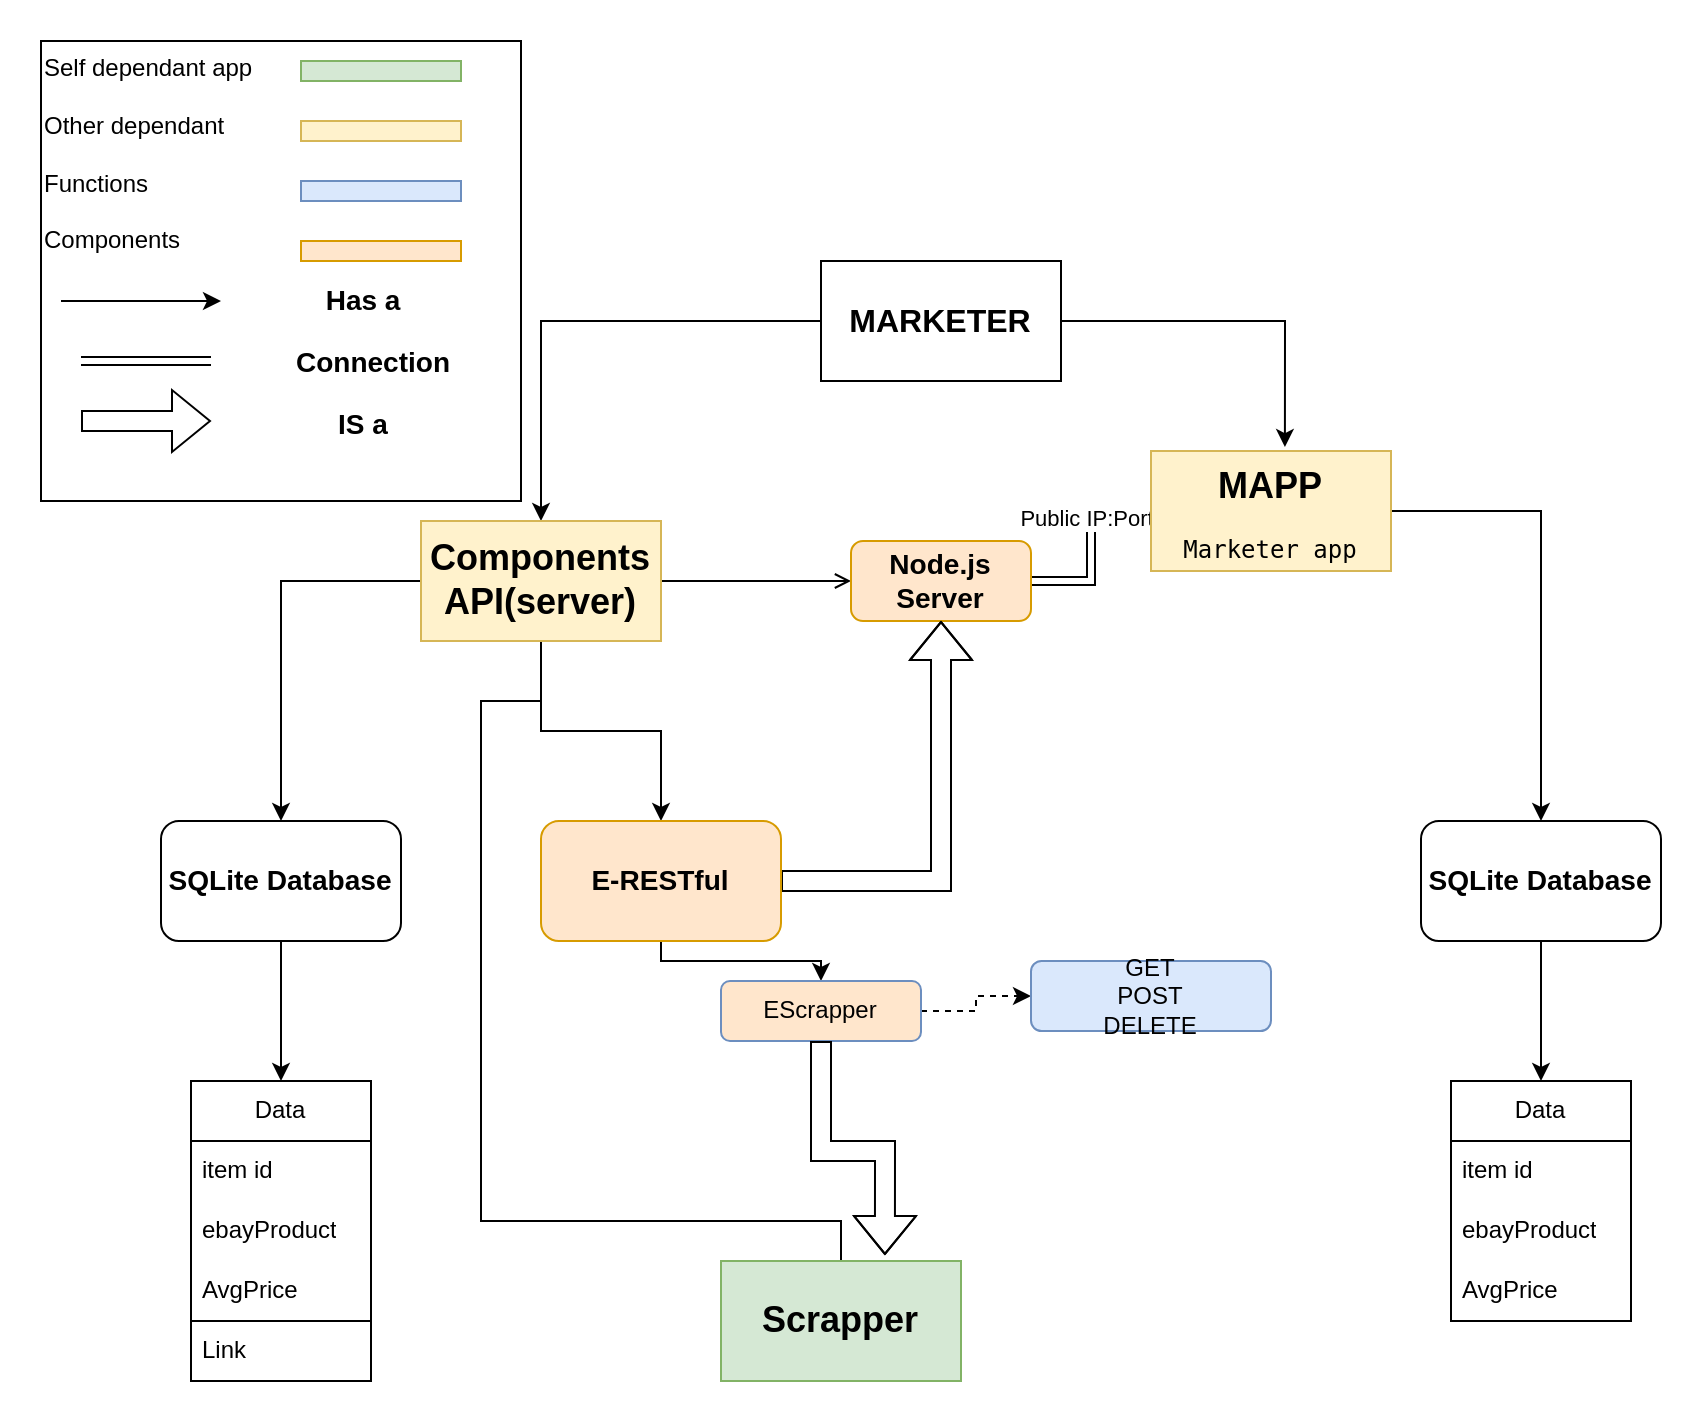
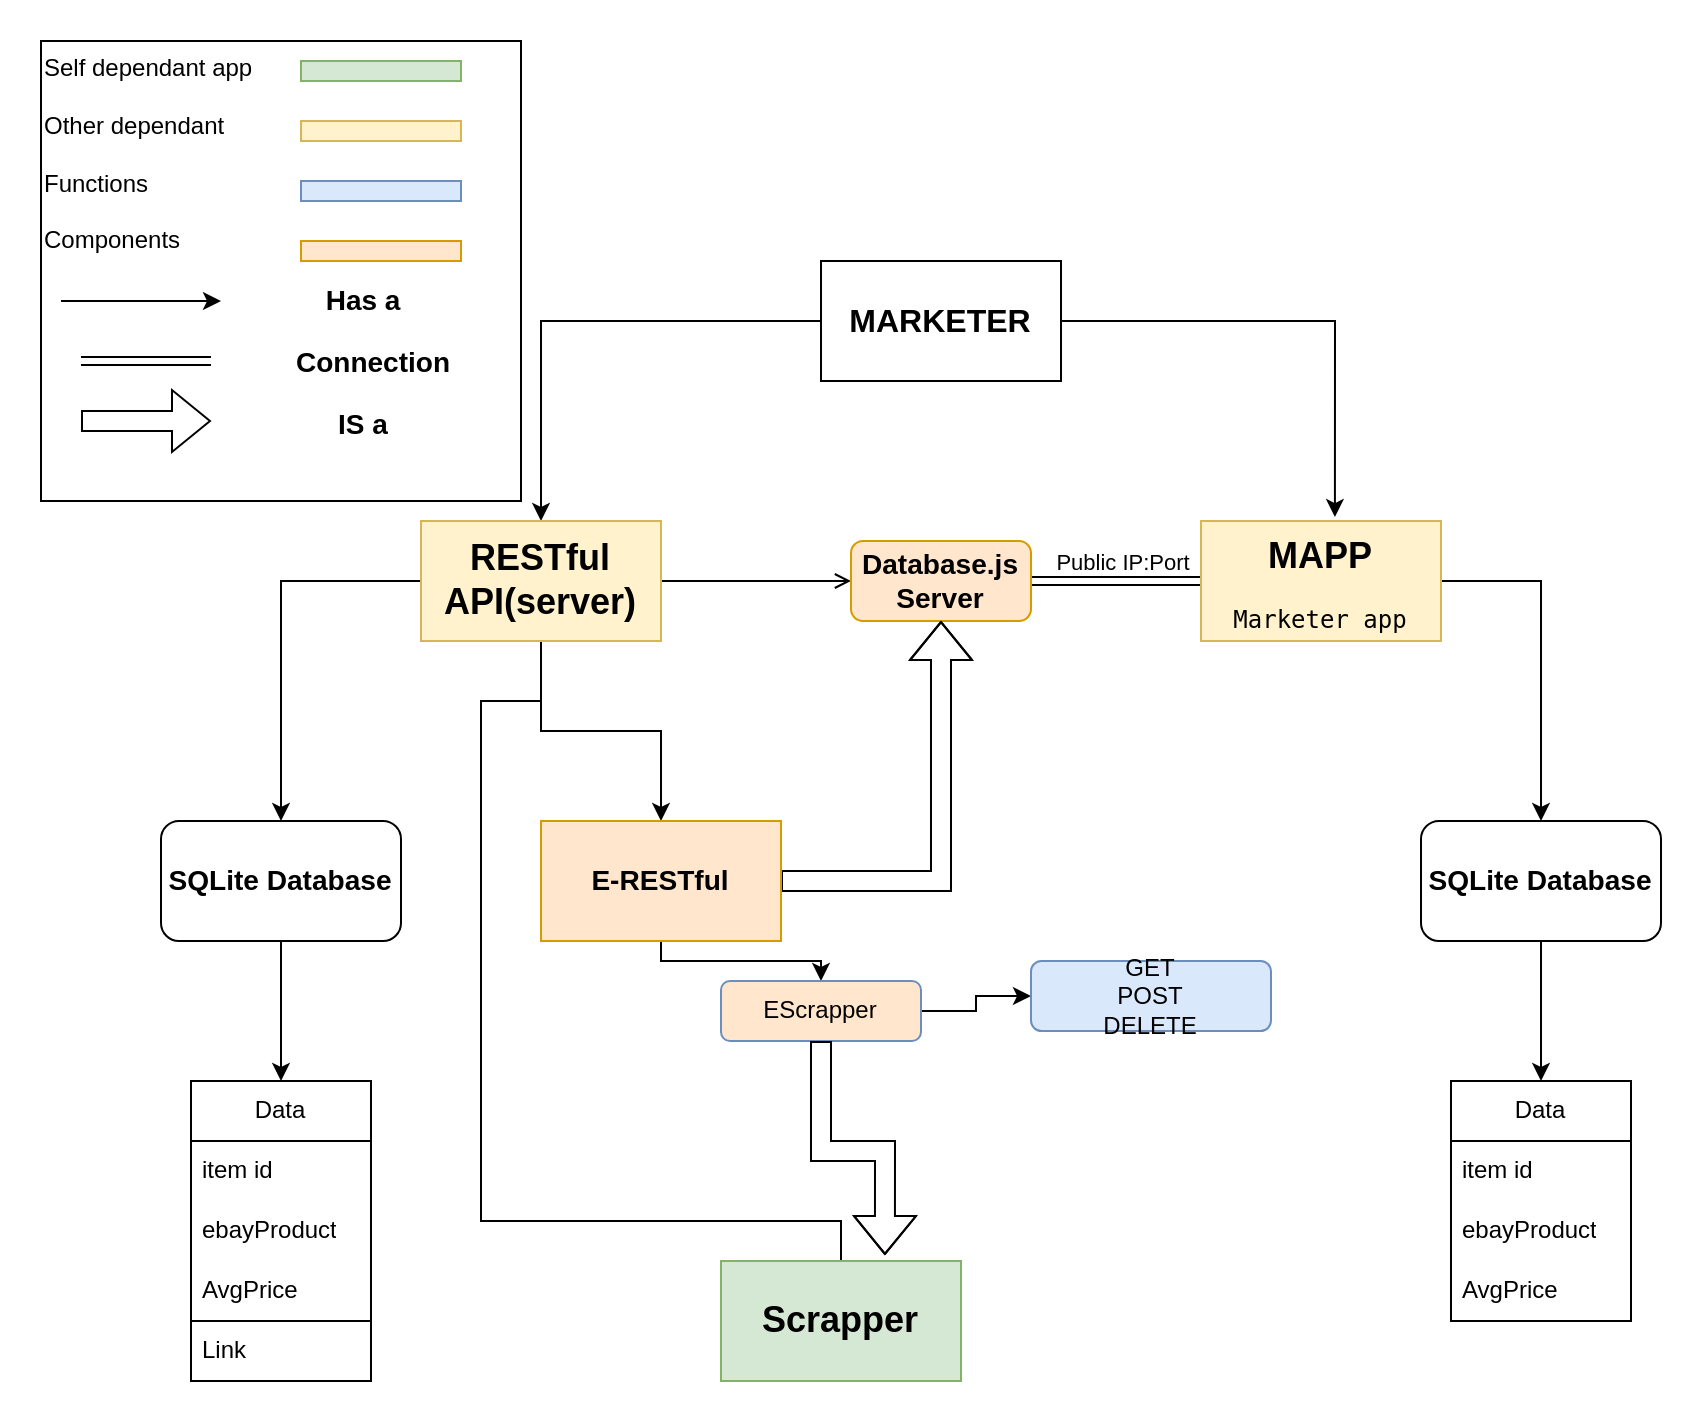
node "MAPPMarketer app": moved (1271, 511) -> (1321, 581)
node "Components API(server)": label "Components API(server)" -> "RESTful API(server)"
node "Node.js Server": label "Node.js Server" -> "Database.js Server"
node "E-RESTful": shape rounded rectangle -> rectangle
edge "EScrapper" -> "GET POST DELETE": style dashed -> solid
